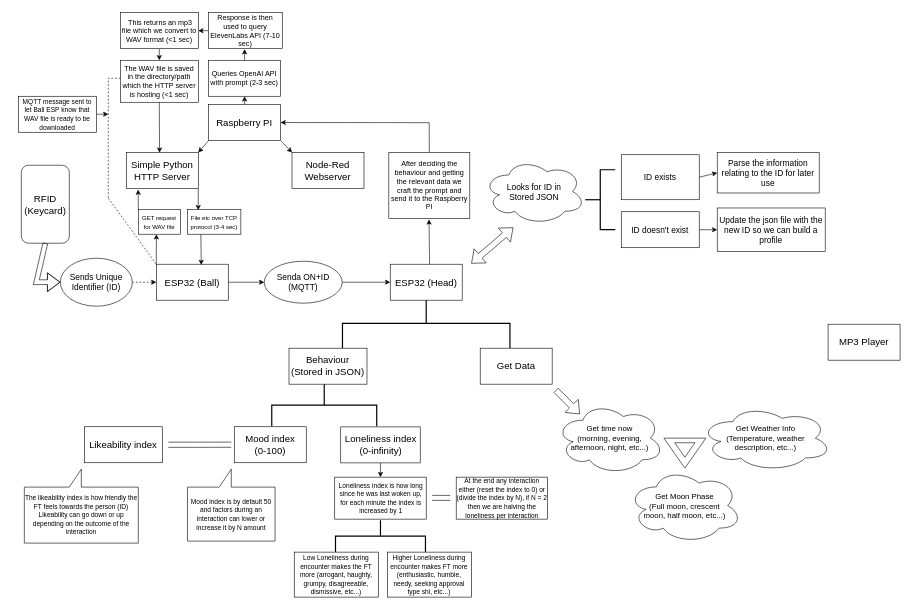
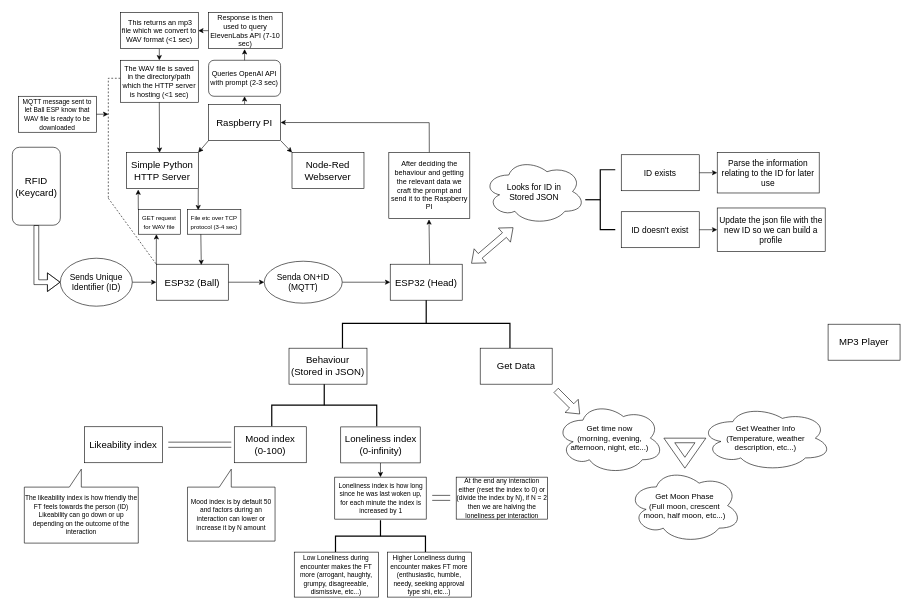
node "Queries OpenAI API with prompt (2-3 sec)": shape rectangle -> rounded rectangle
node "ID exists": size 78x45 -> 78x36
node "RFID (Keycard)": moved (45, 204) -> (36, 186)
edge "Sends Unique Identifier (ID)" -> "ESP32 (Ball)": style dashed -> solid
